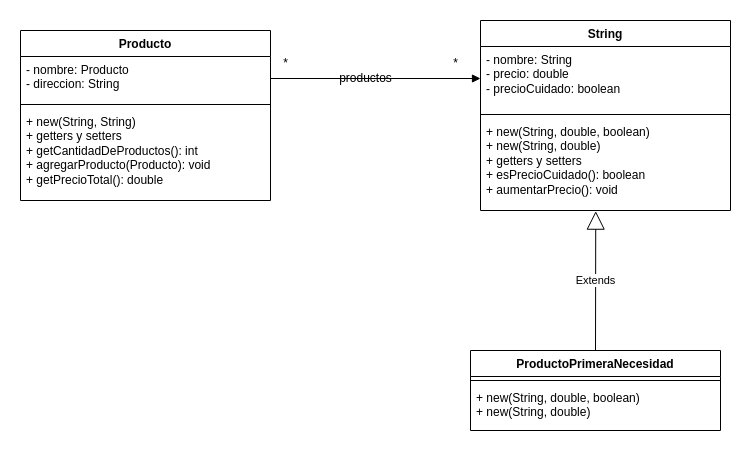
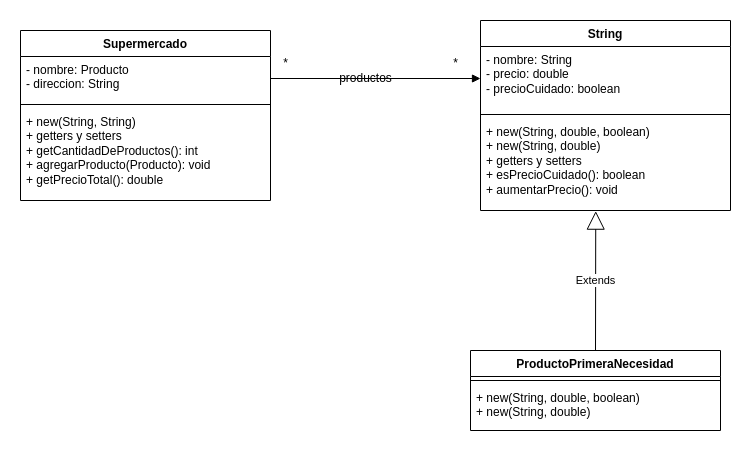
node "Producto": label "Producto" -> "Supermercado"
